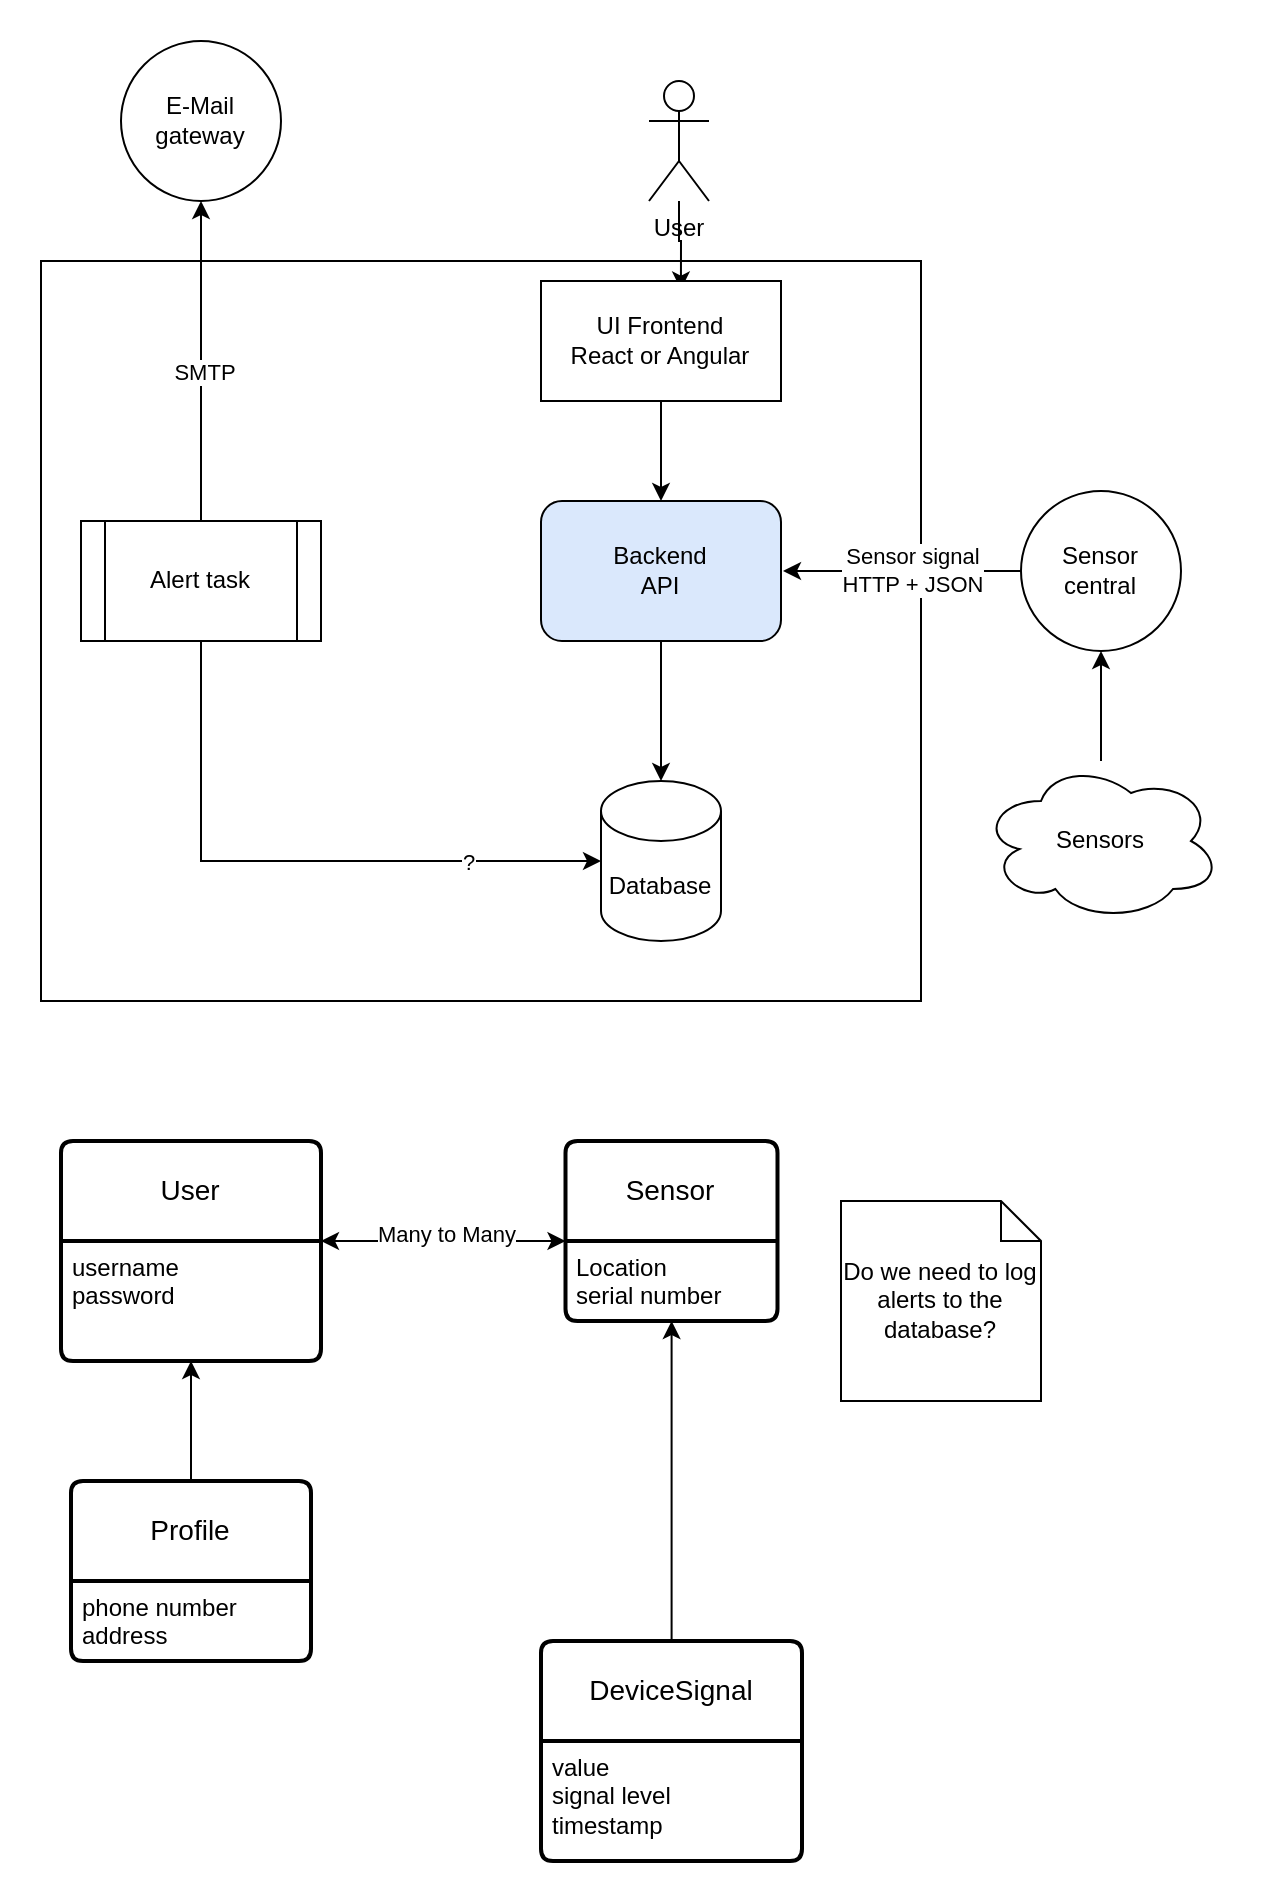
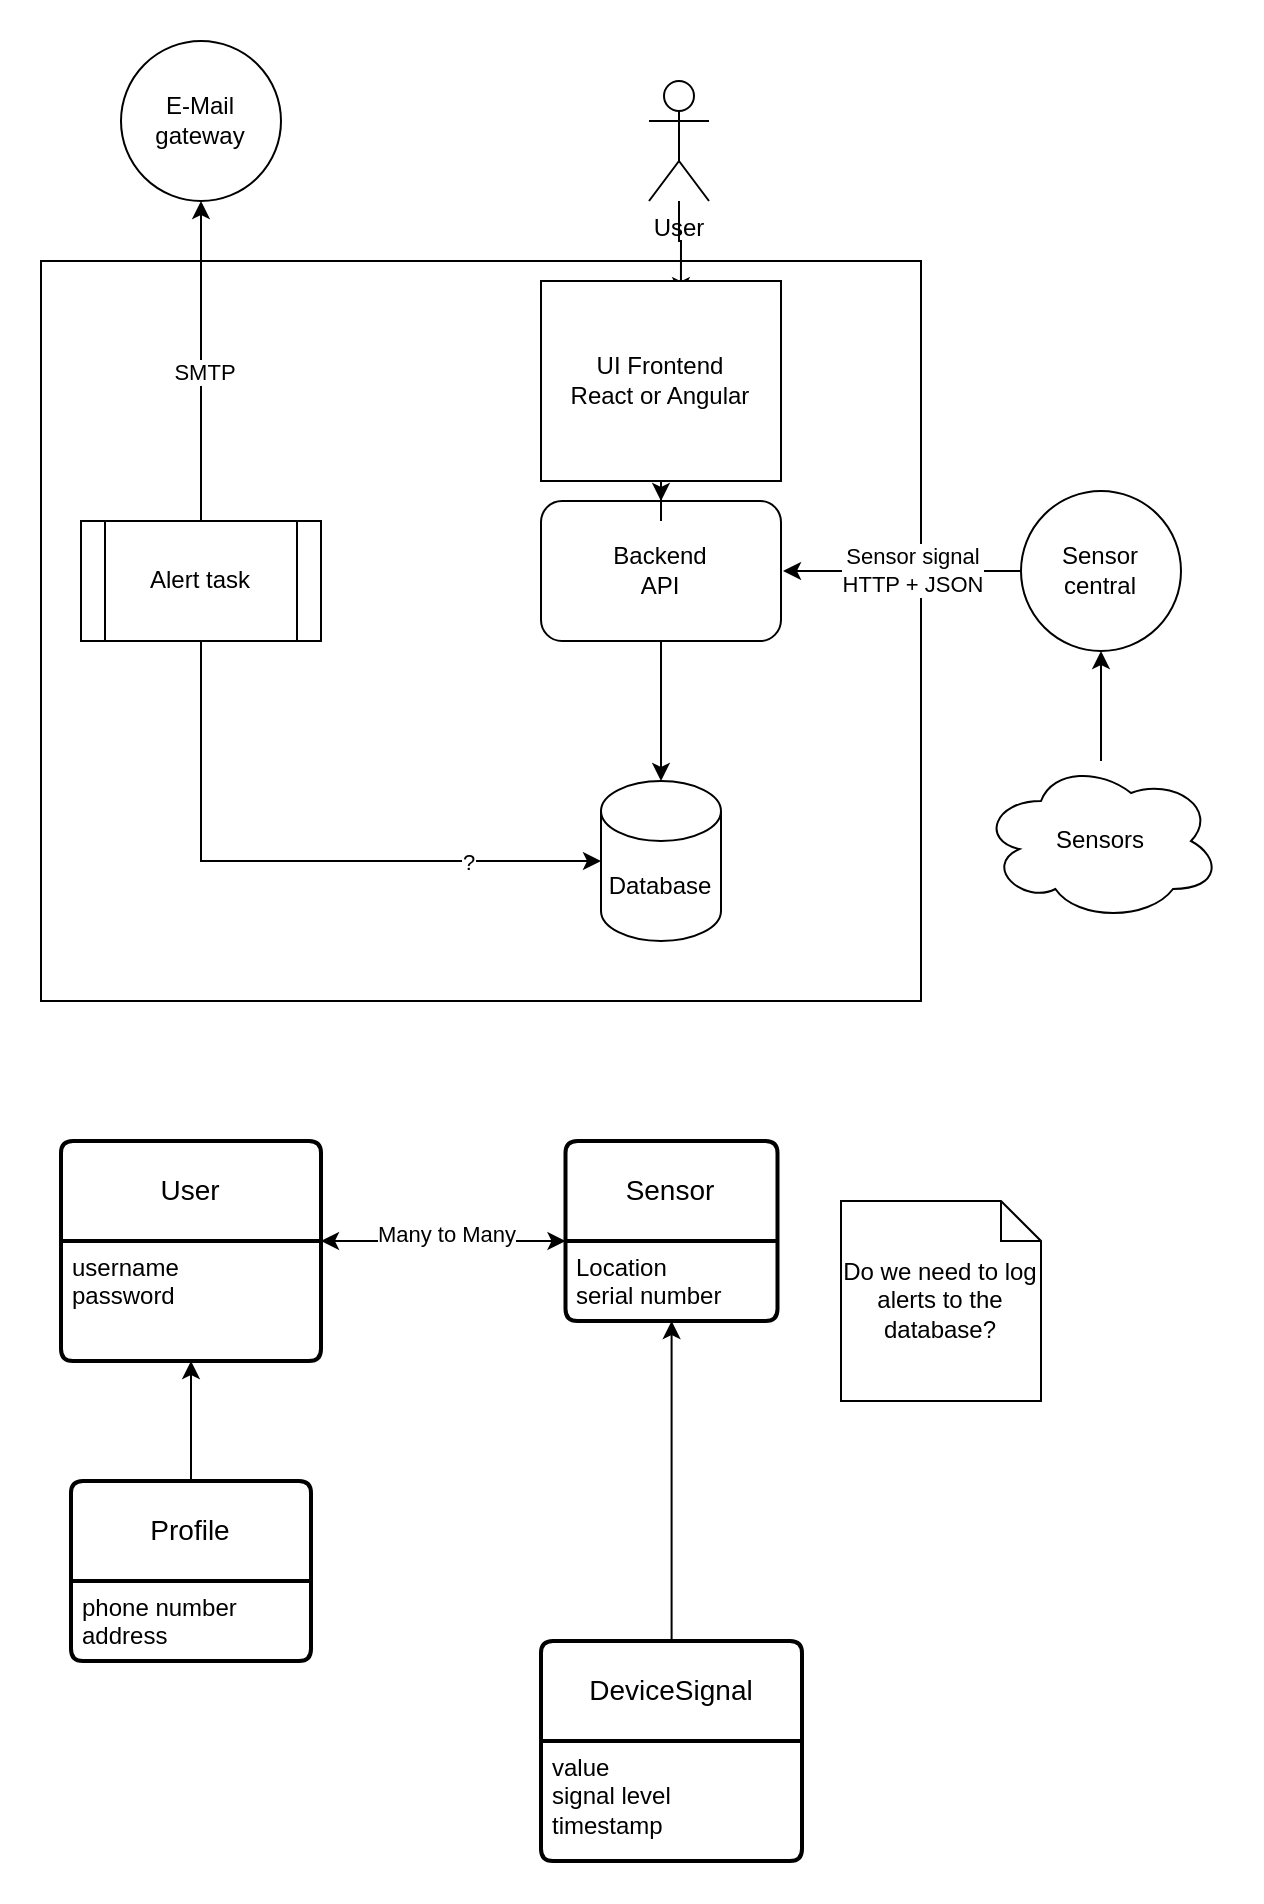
node "UI Frontend React or Angular": size 240x120 -> 240x200
node "Backend API": fillcolor #dae8fc -> #ffffff
